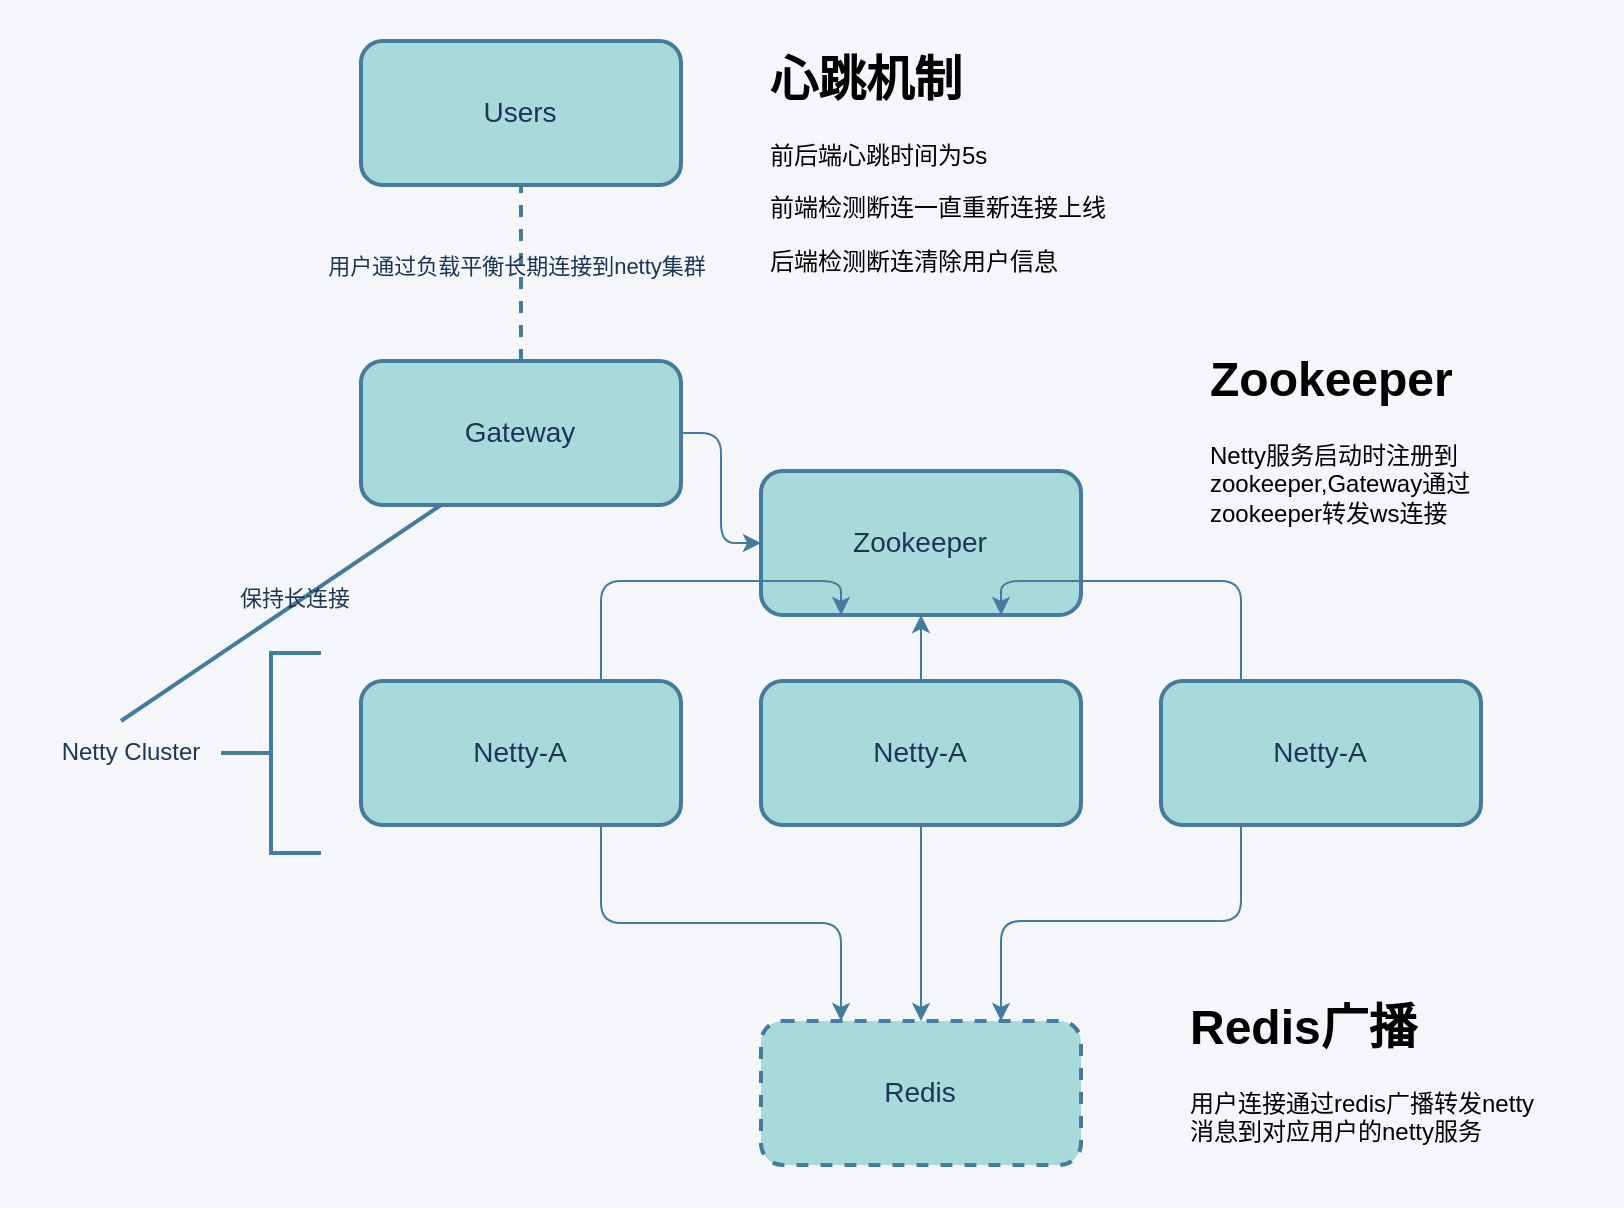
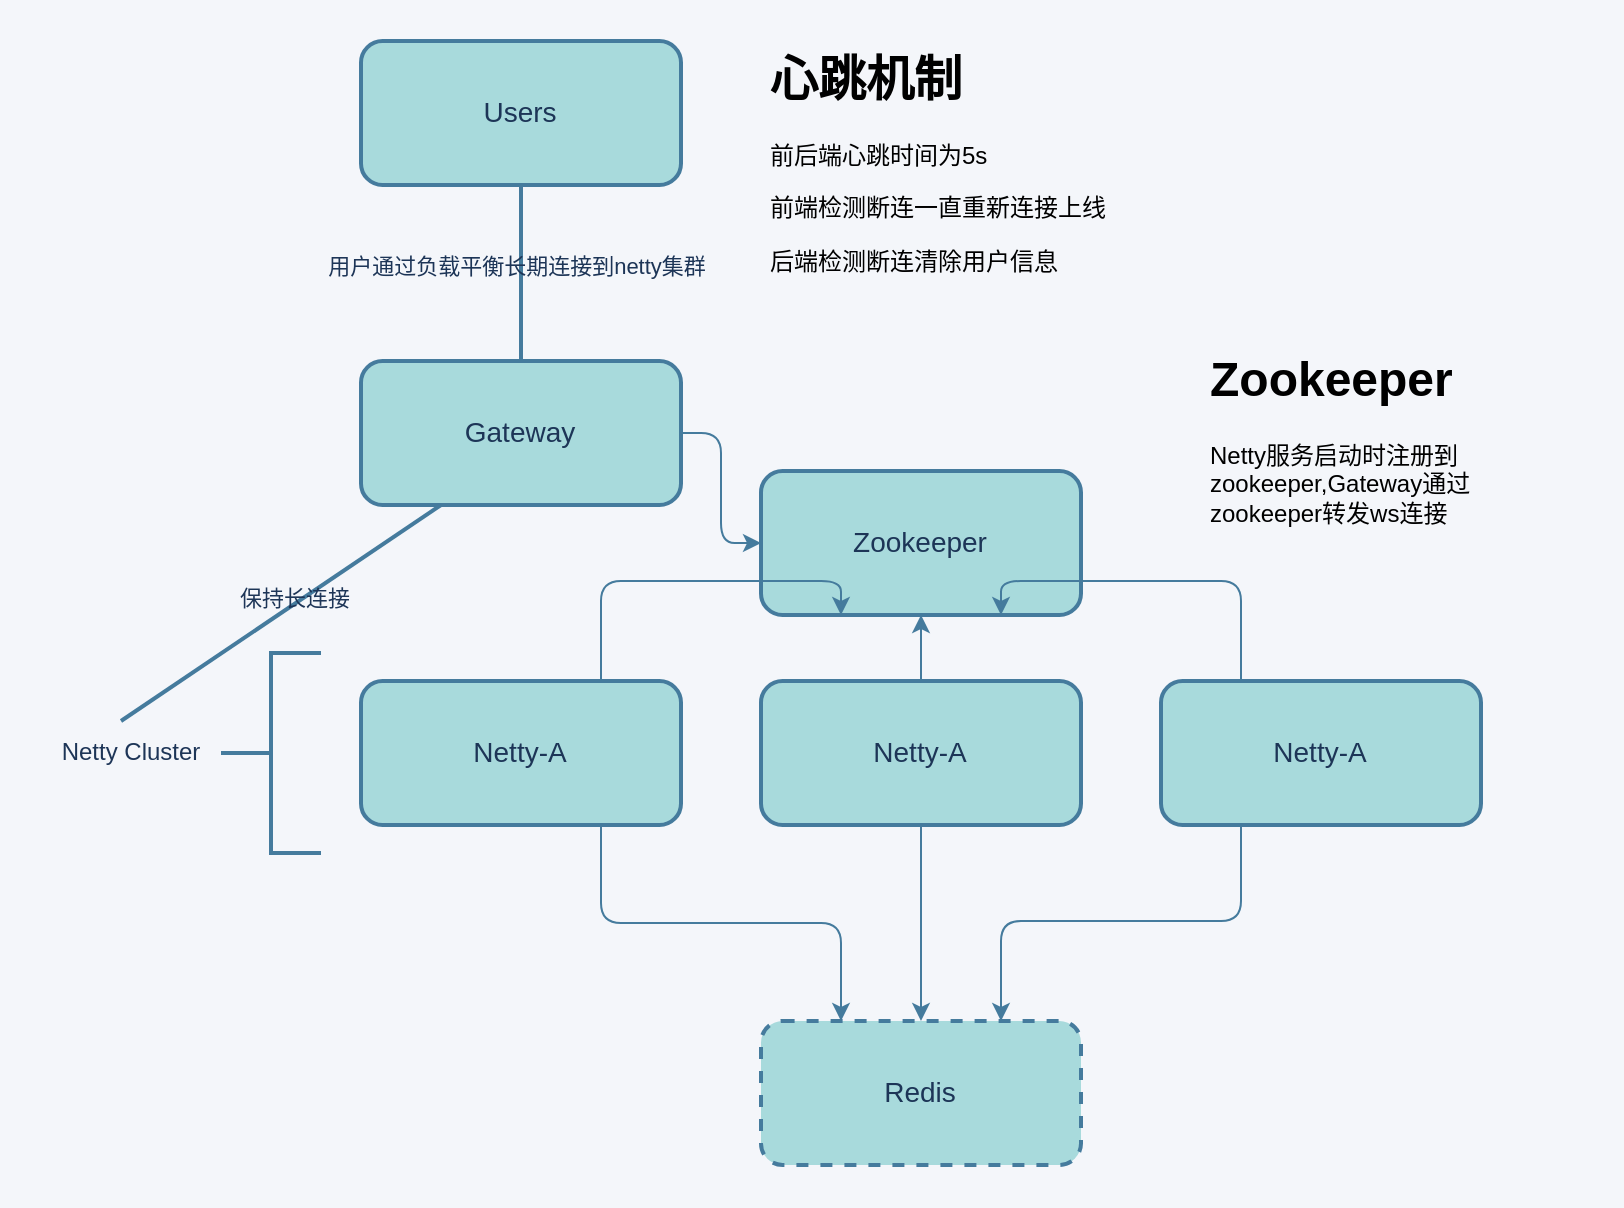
edge "Users" -- "Gateway": style dashed -> solid
node "Redis广播用户连接通过redis广播转发netty消息到对应用户的netty服务": removed
